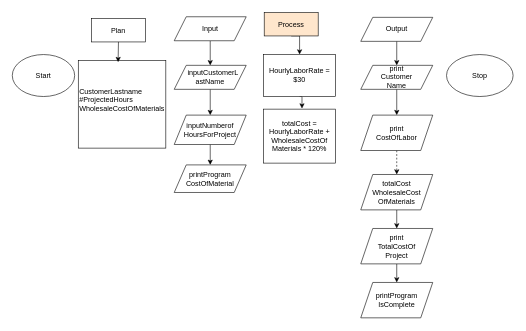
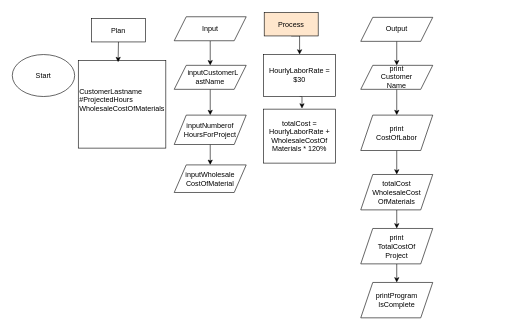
node "Stop": removed
edge "print CostOfLabor" -> "totalCost WholesaleCost OfMaterials": style dashed -> solid
node "printProgram CostOfMaterial": label "printProgram CostOfMaterial" -> "inputWholesale CostOfMaterial"
